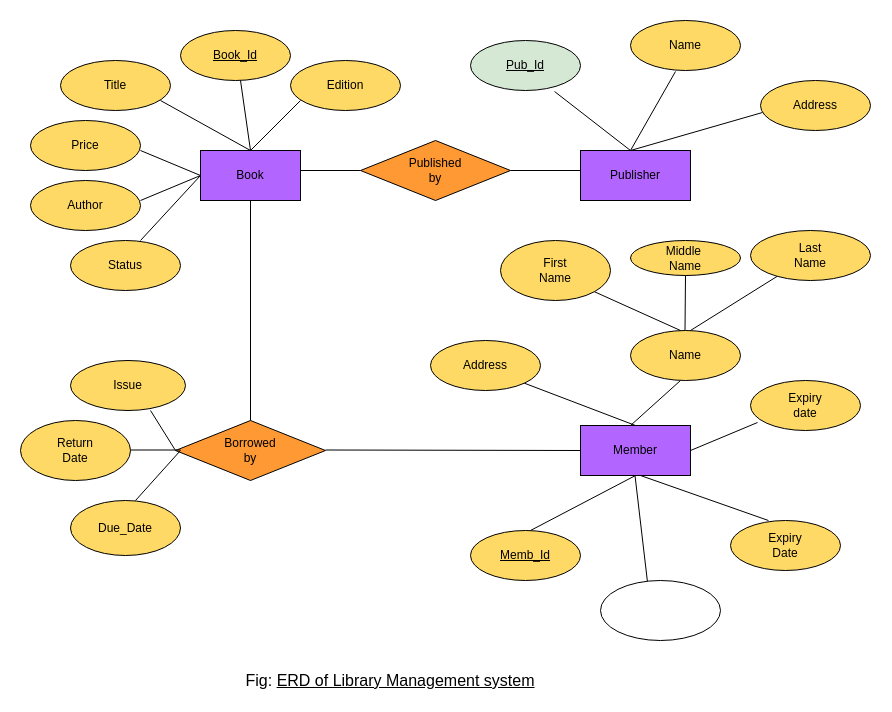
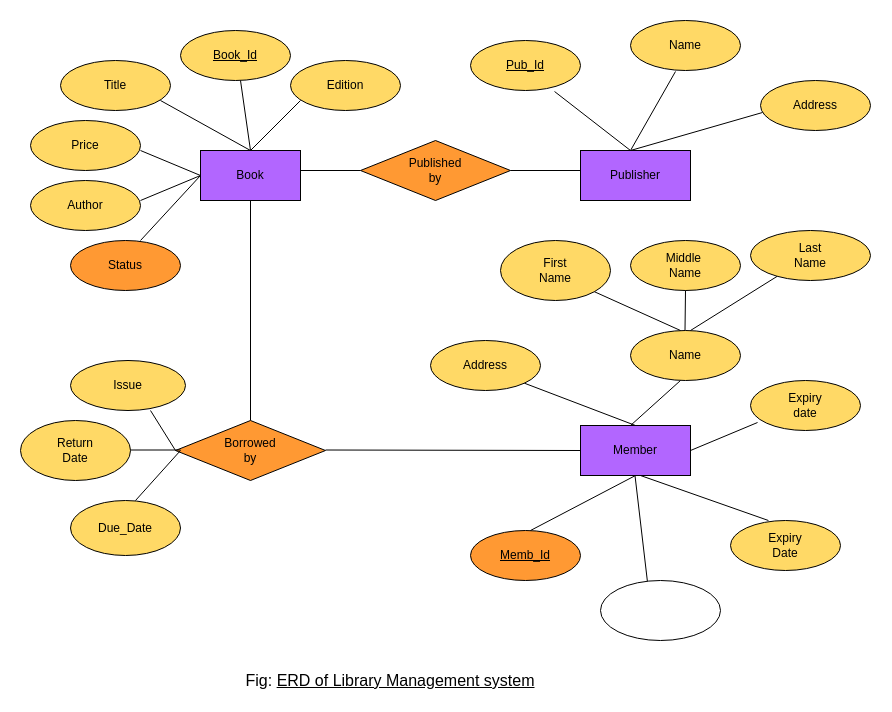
node "Pub_Id": fillcolor #d5e8d4 -> #ffd966
node "Middle Name": size 110x35 -> 110x50
node "Status": fillcolor #ffd966 -> #ff9933
node "Memb_Id": fillcolor #ffd966 -> #ff9933
